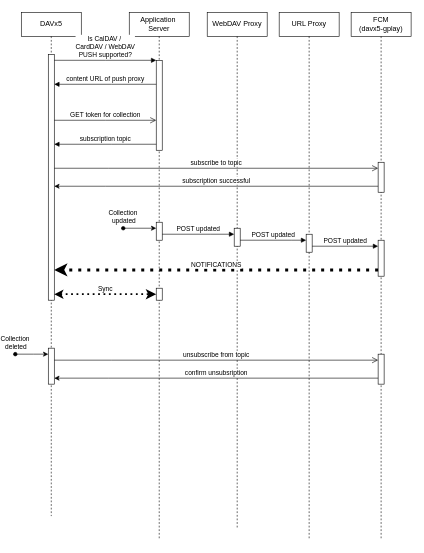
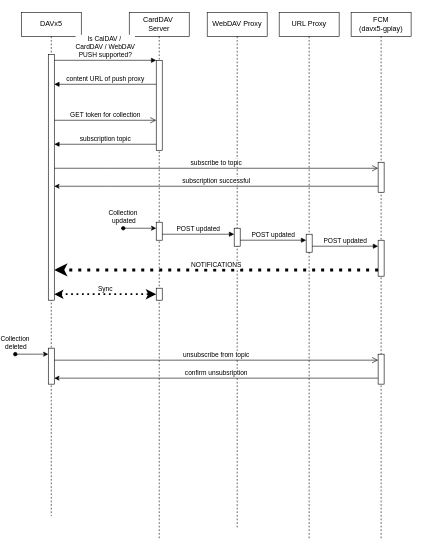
node "Application Server": label "Application Server" -> "CardDAV Server"
